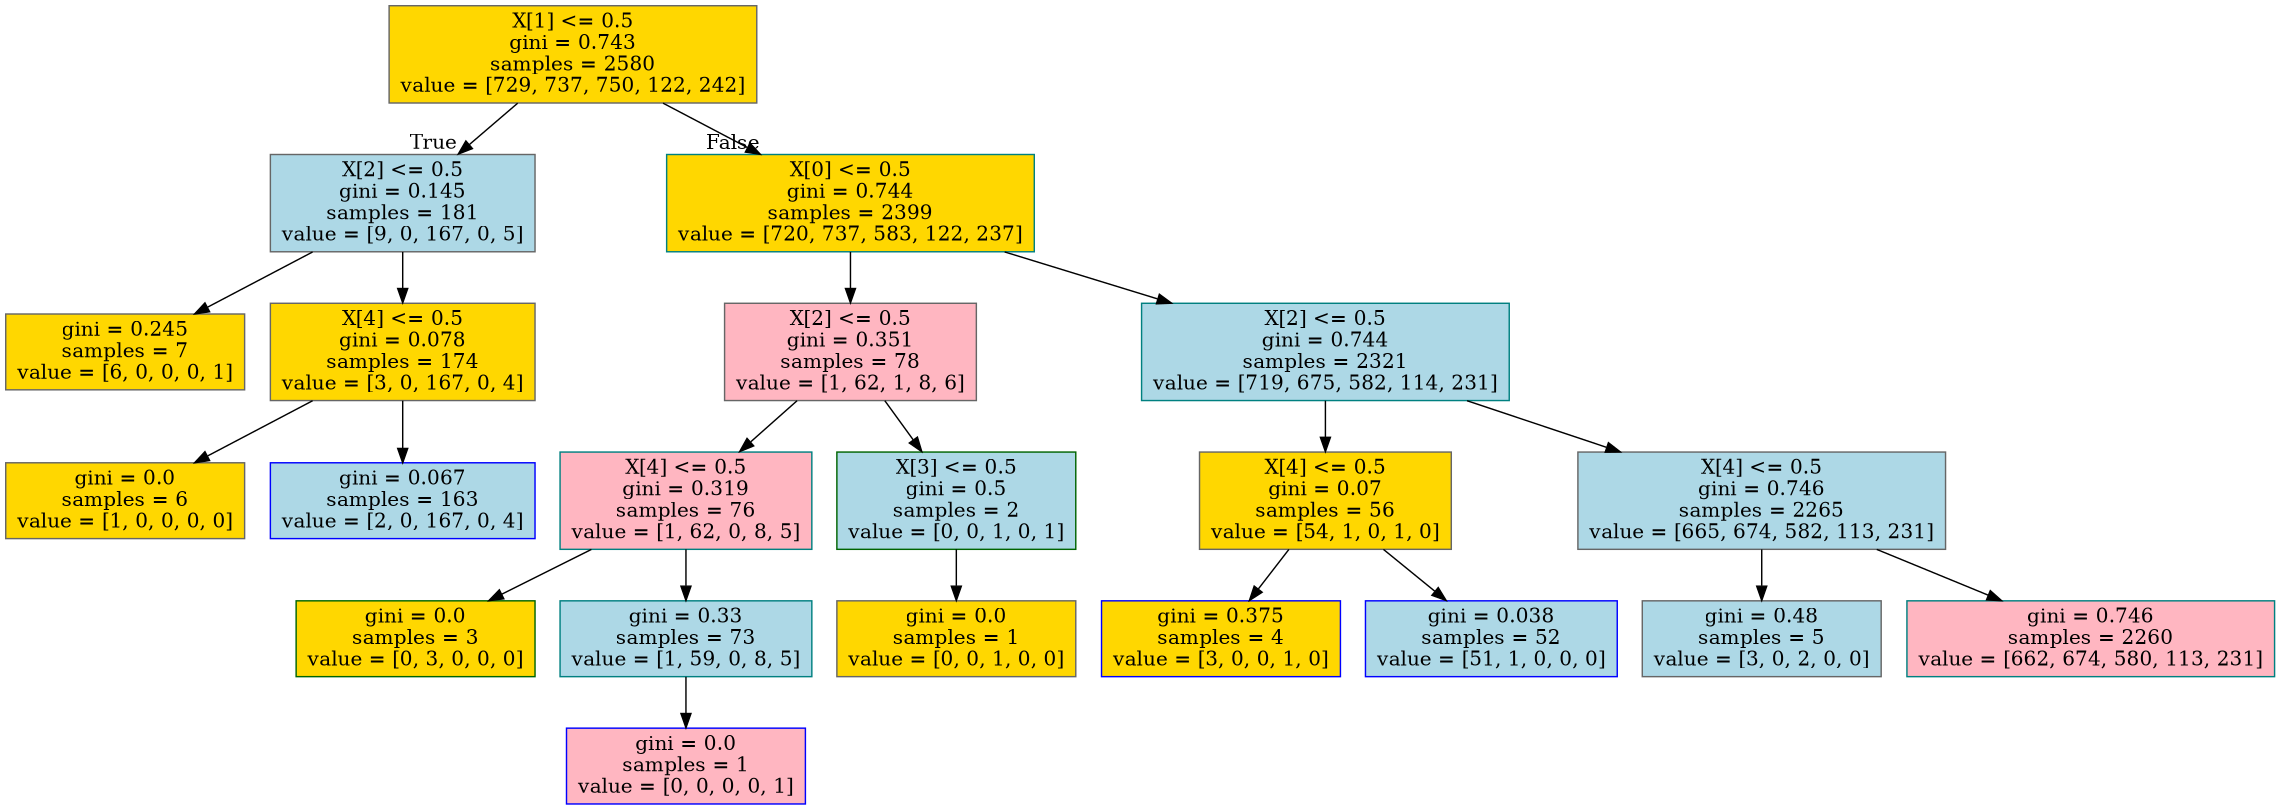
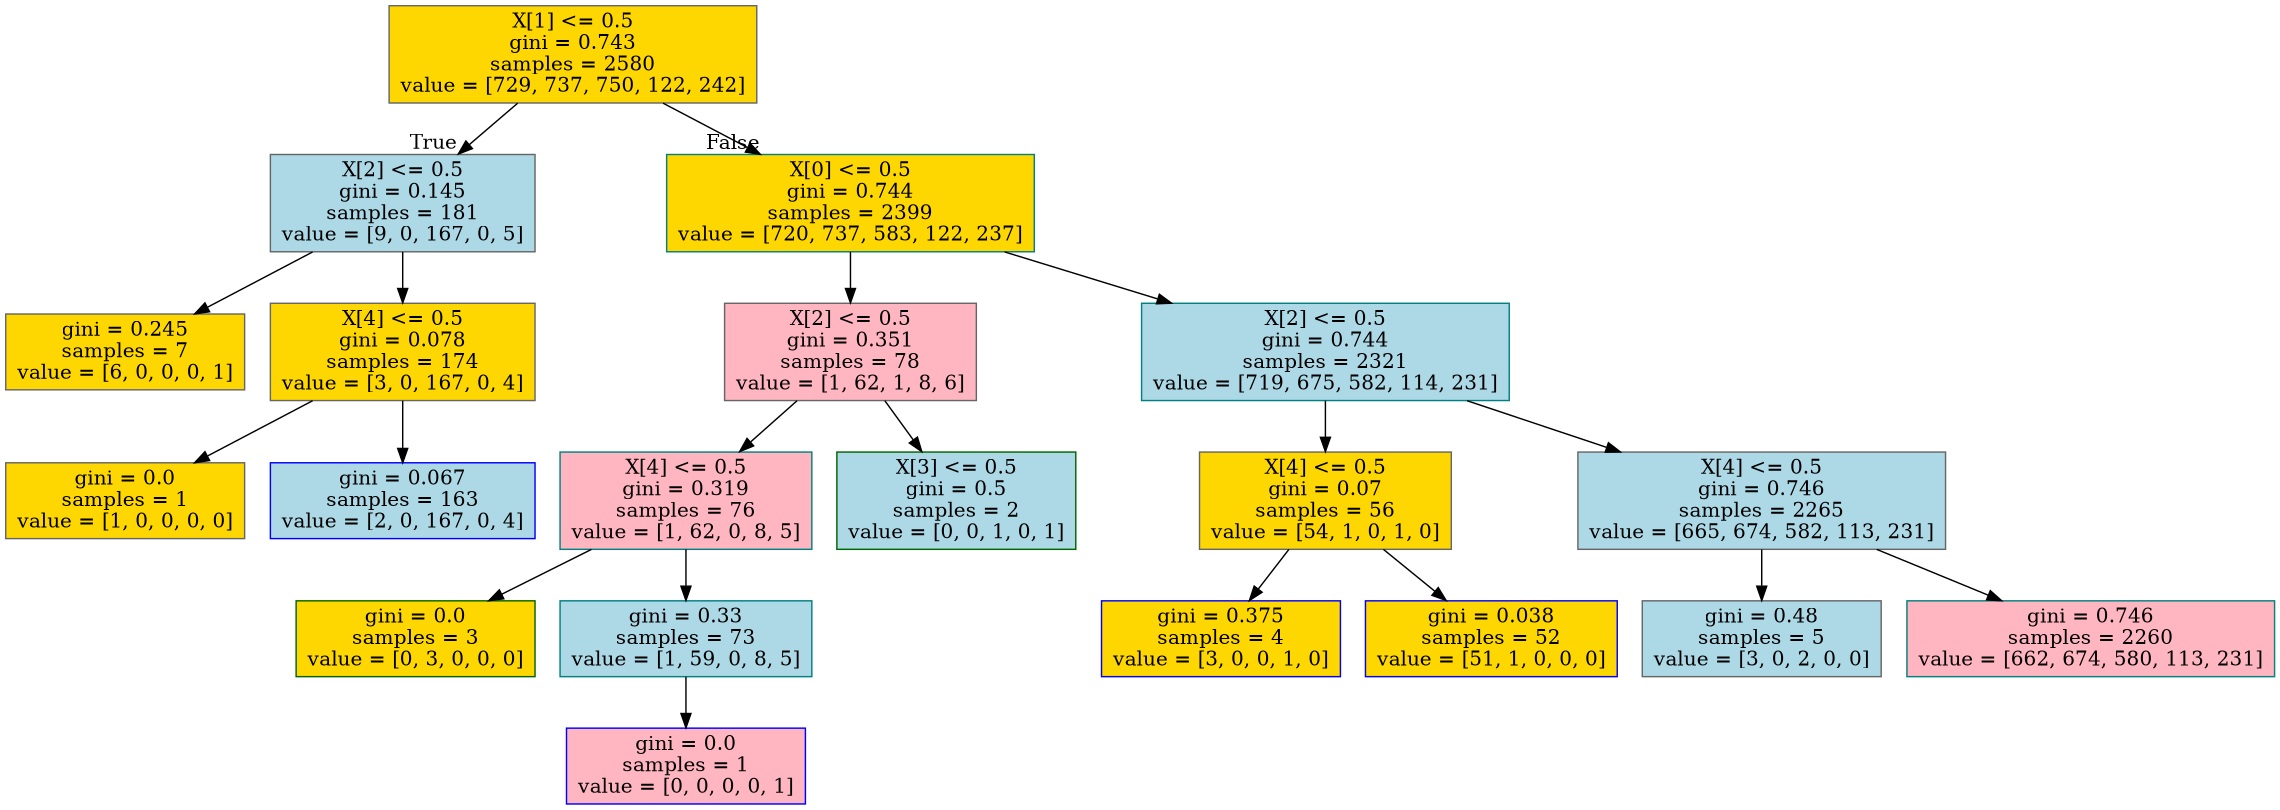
node "gini = 0.0 samples = 6 value = [1, 0, 0, 0, 0]": label "gini = 0.0 samples = 6 value = [1, 0, 0, 0, 0]" -> "gini = 0.0 samples = 1 value = [1, 0, 0, 0, 0]"
node "gini = 0.0 samples = 1 value = [0, 0, 1, 0, 0]": removed
node "gini = 0.038 samples = 52 value = [51, 1, 0, 0, 0]": fillcolor lightblue -> gold
